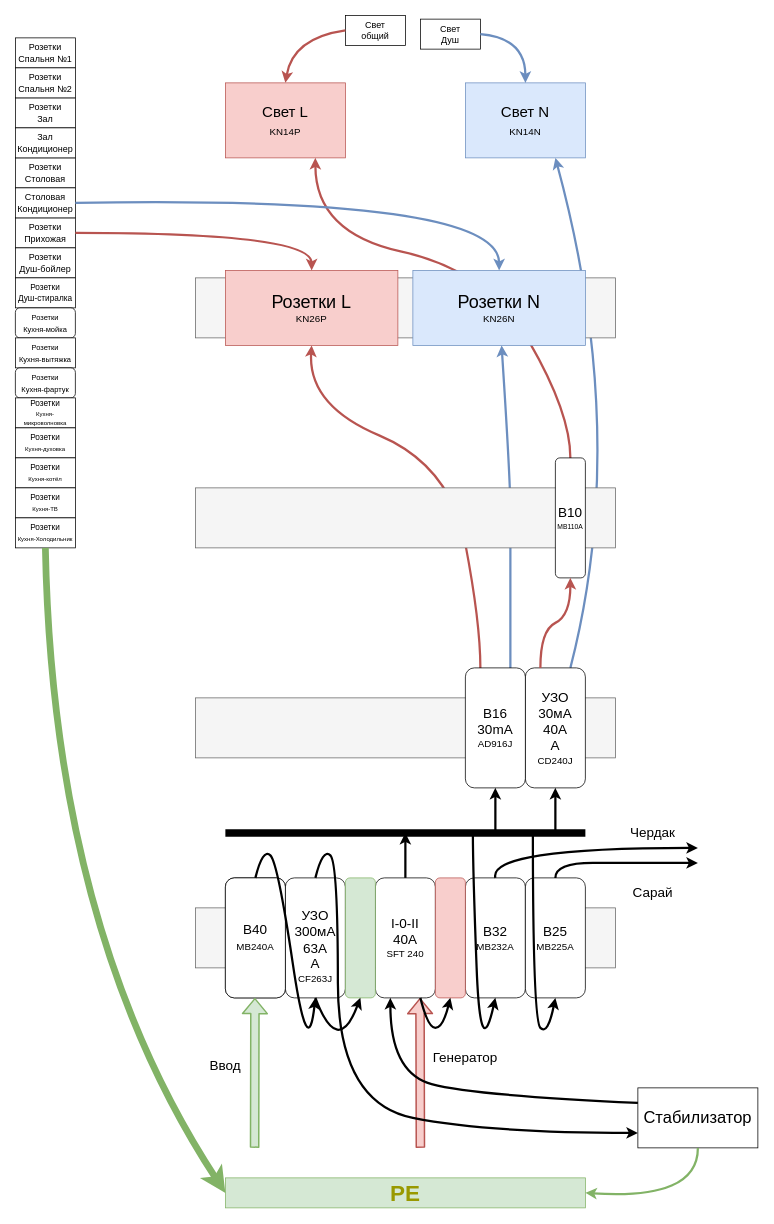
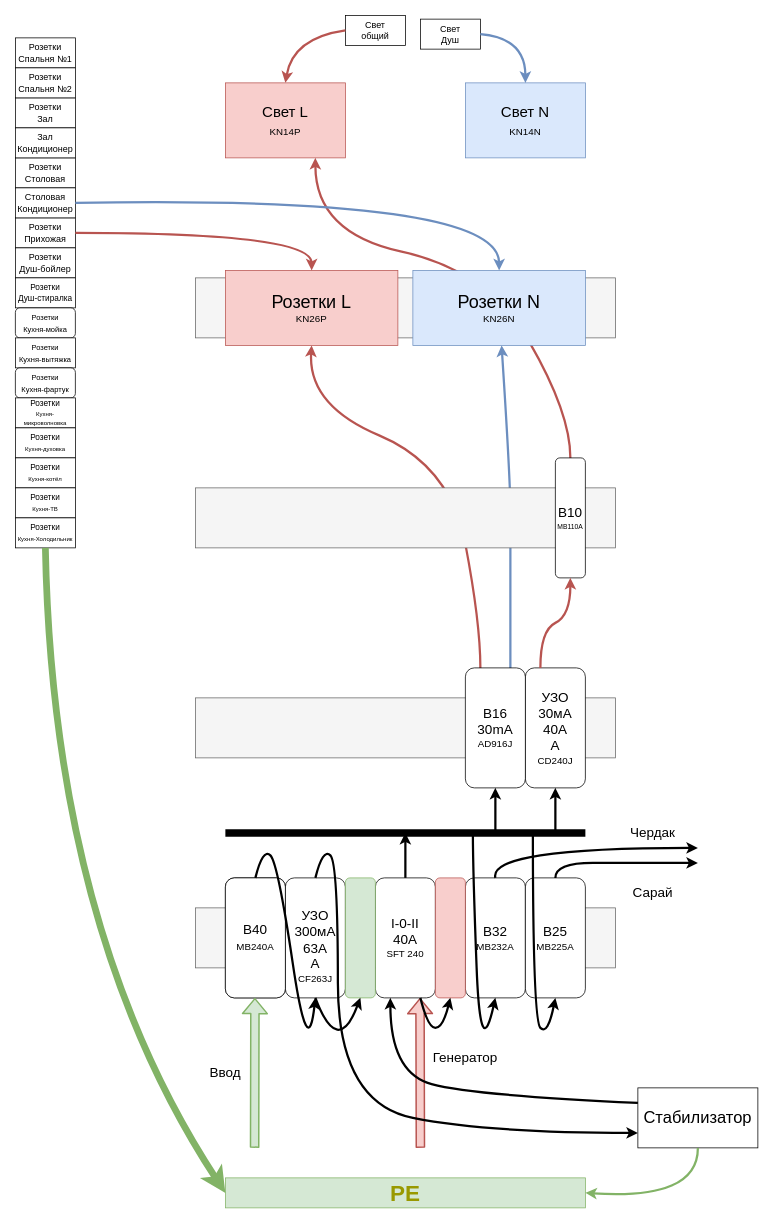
edge "УЗО 30мА 40А А CD240J" -> "Свет N KN14N": removed
node "Ввод": moved (225, 1065) -> (225, 1073)
